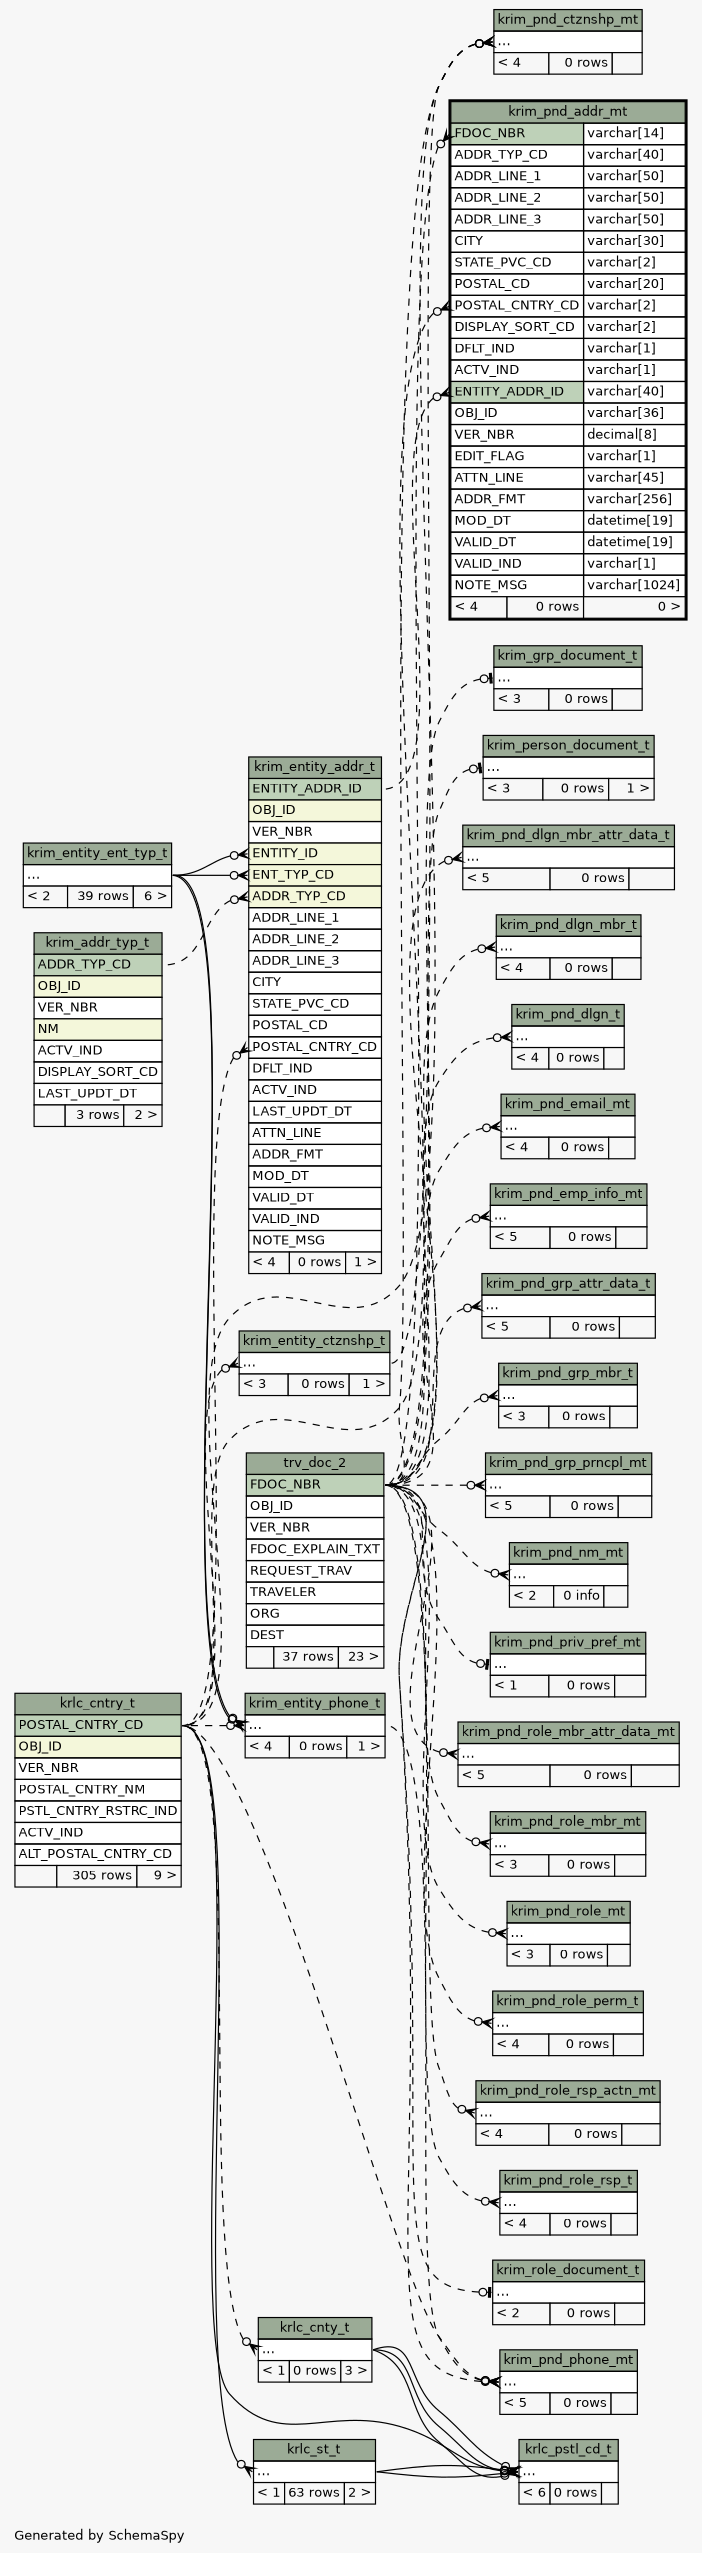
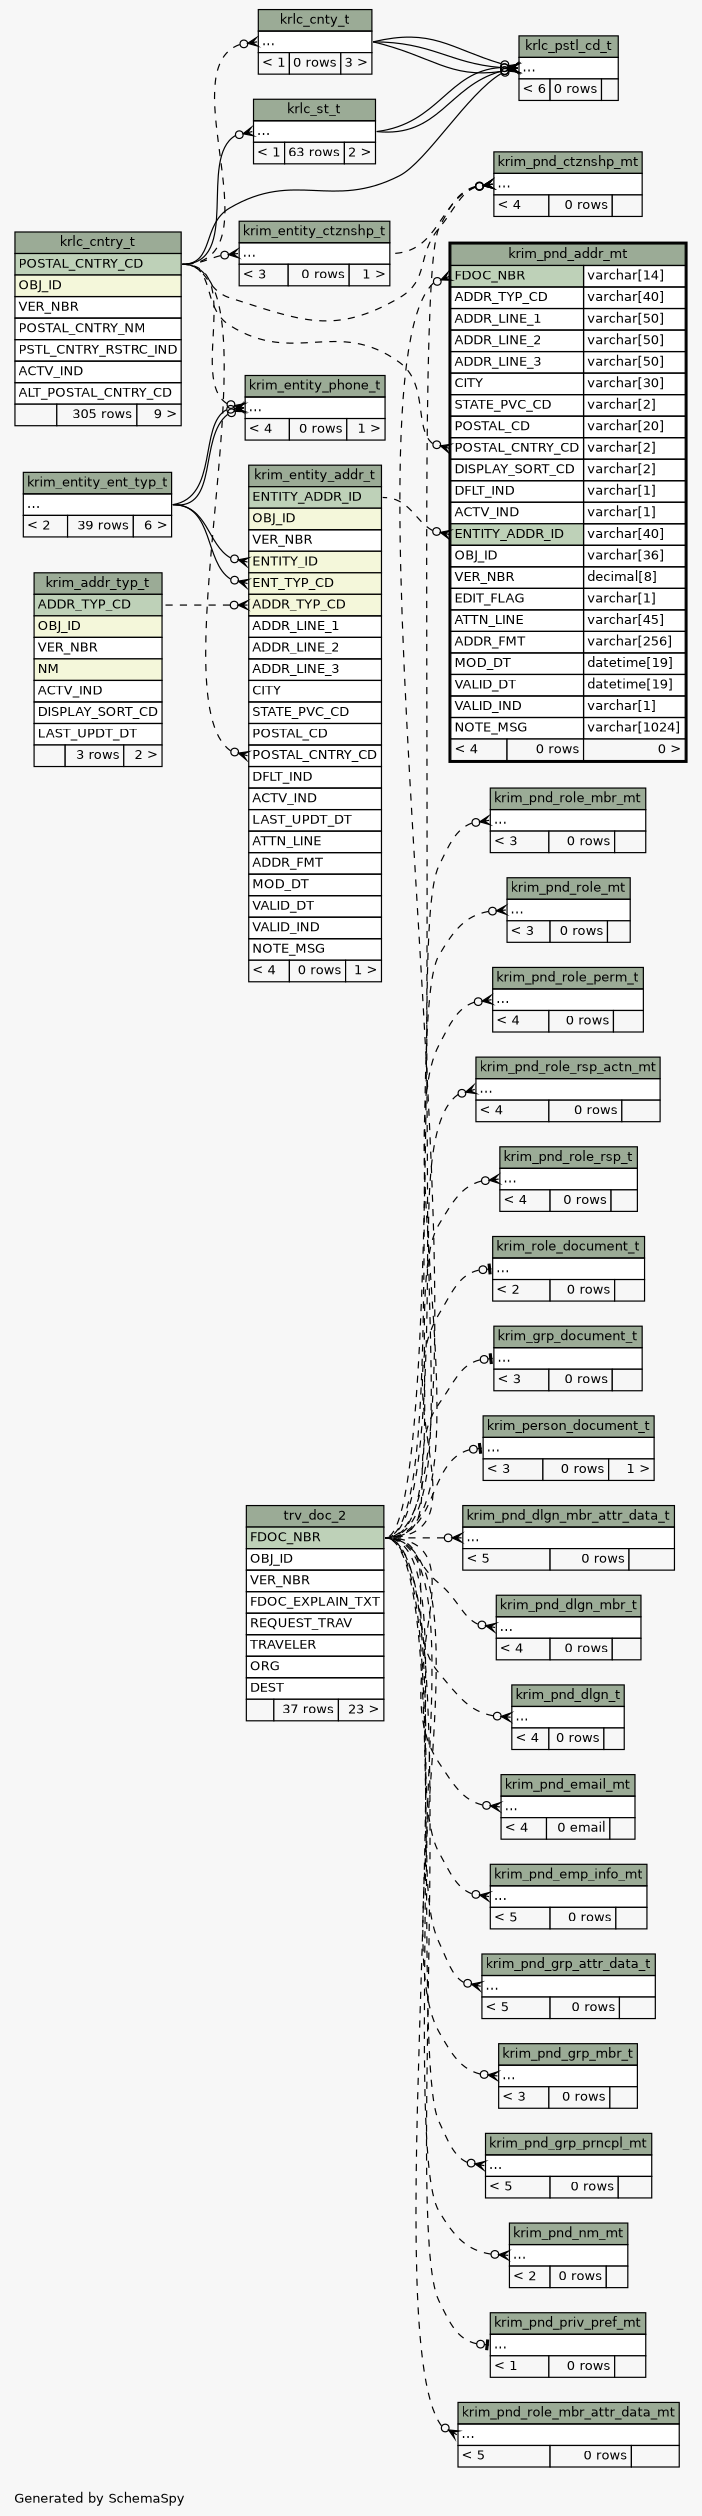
node "krim_pnd_email_mt": text "0 rows" -> "0 email"
node "krim_pnd_nm_mt": text "0 info" -> "0 rows"
node "krim_pnd_phone_mt": removed
